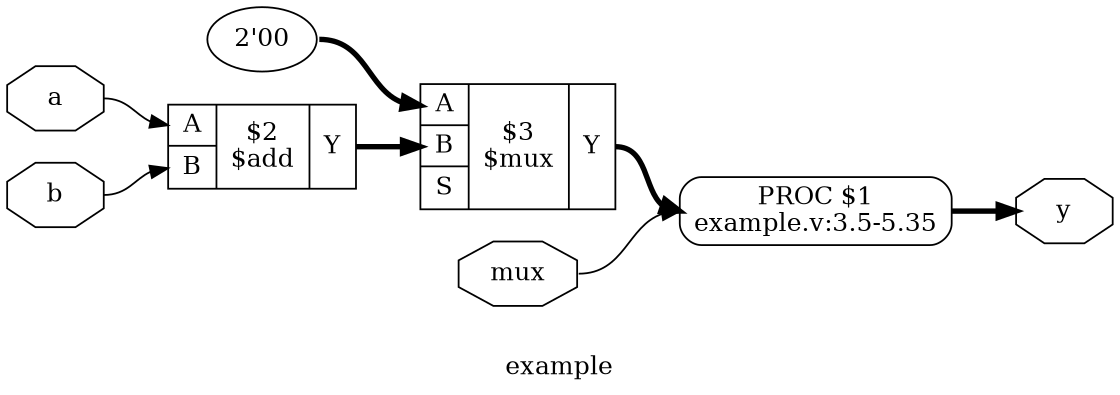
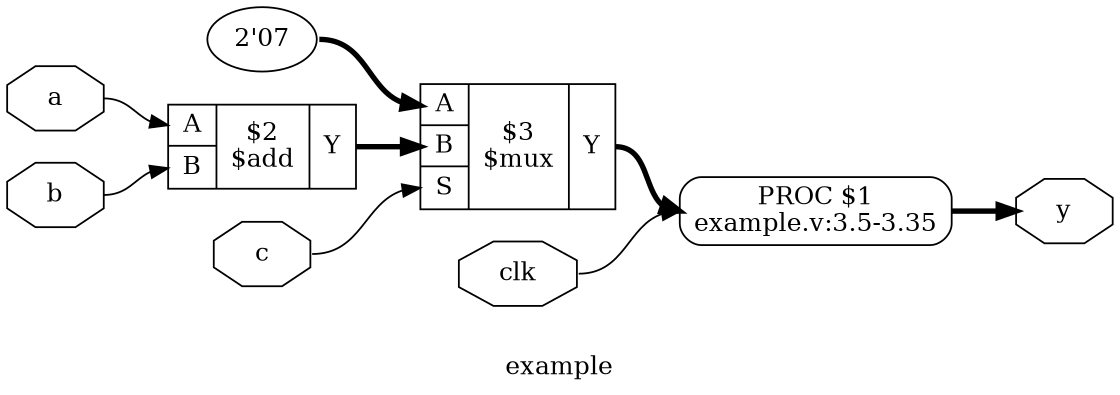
node "2'00": label "2'00" -> "2'07"
node "PROC $1 example.v:3.5-5.35": label "PROC $1 example.v:3.5-5.35" -> "PROC $1 example.v:3.5-3.35"
node "c": added
node "mux": label "mux" -> "clk"
